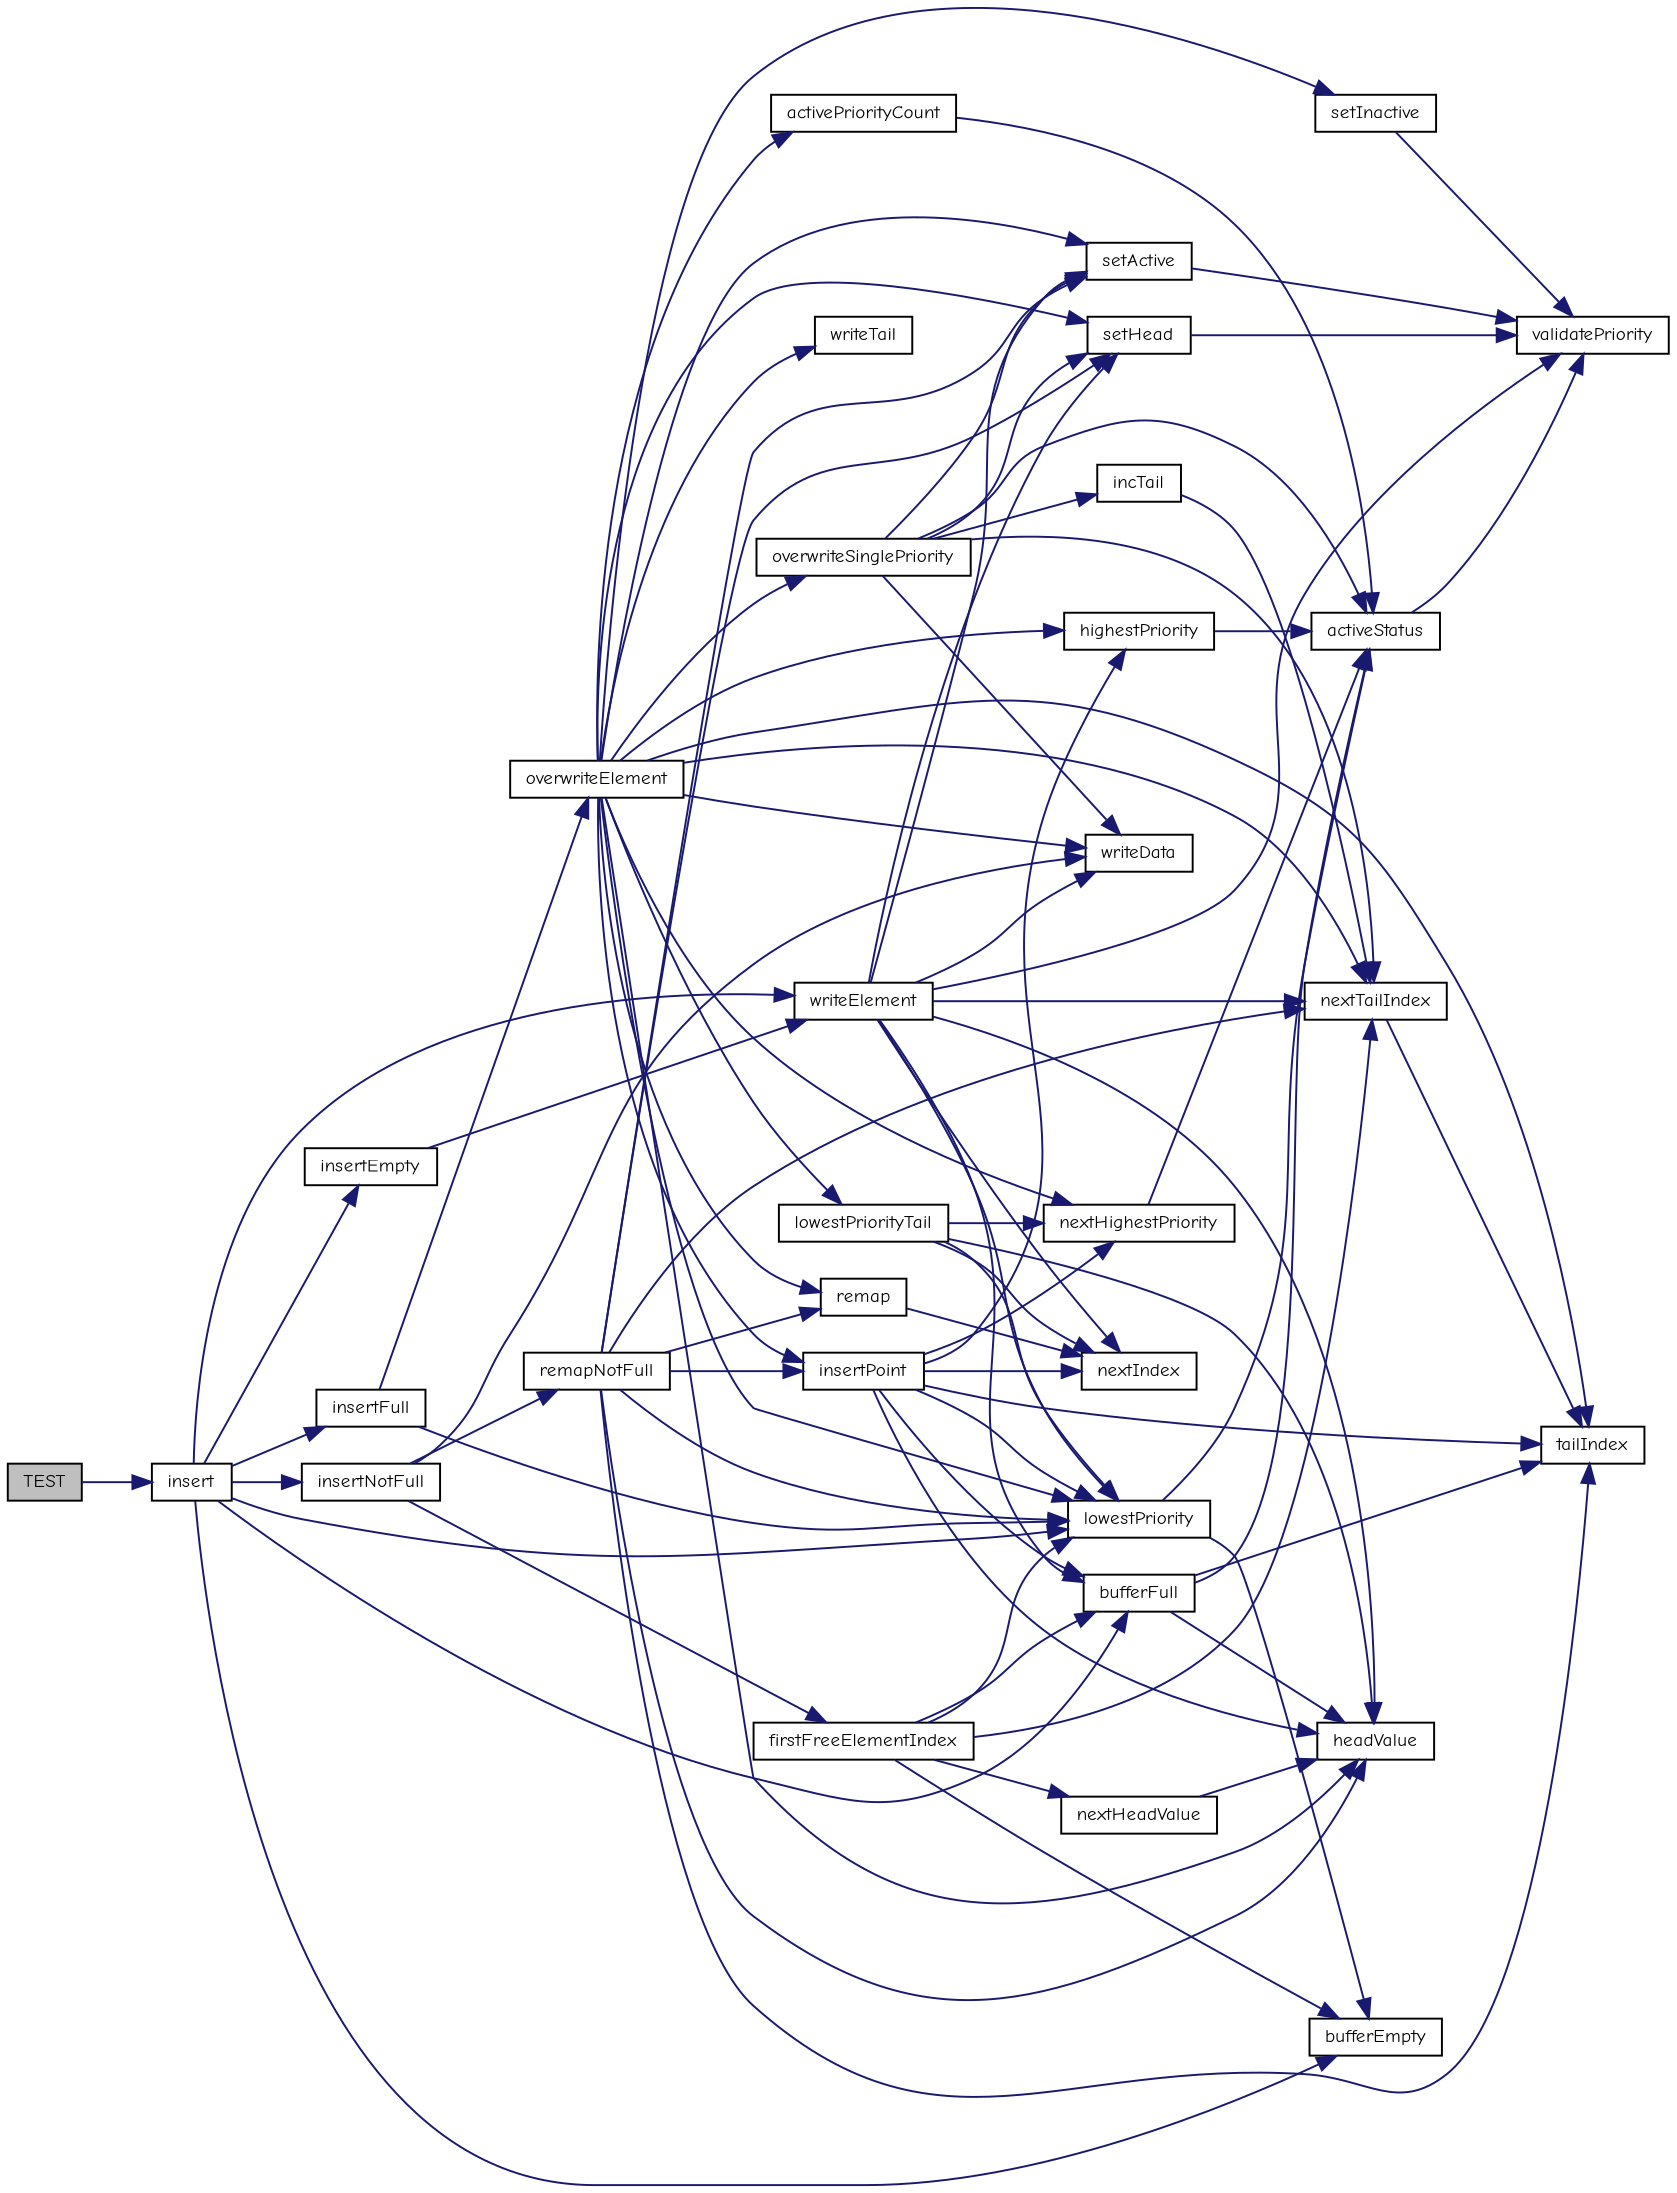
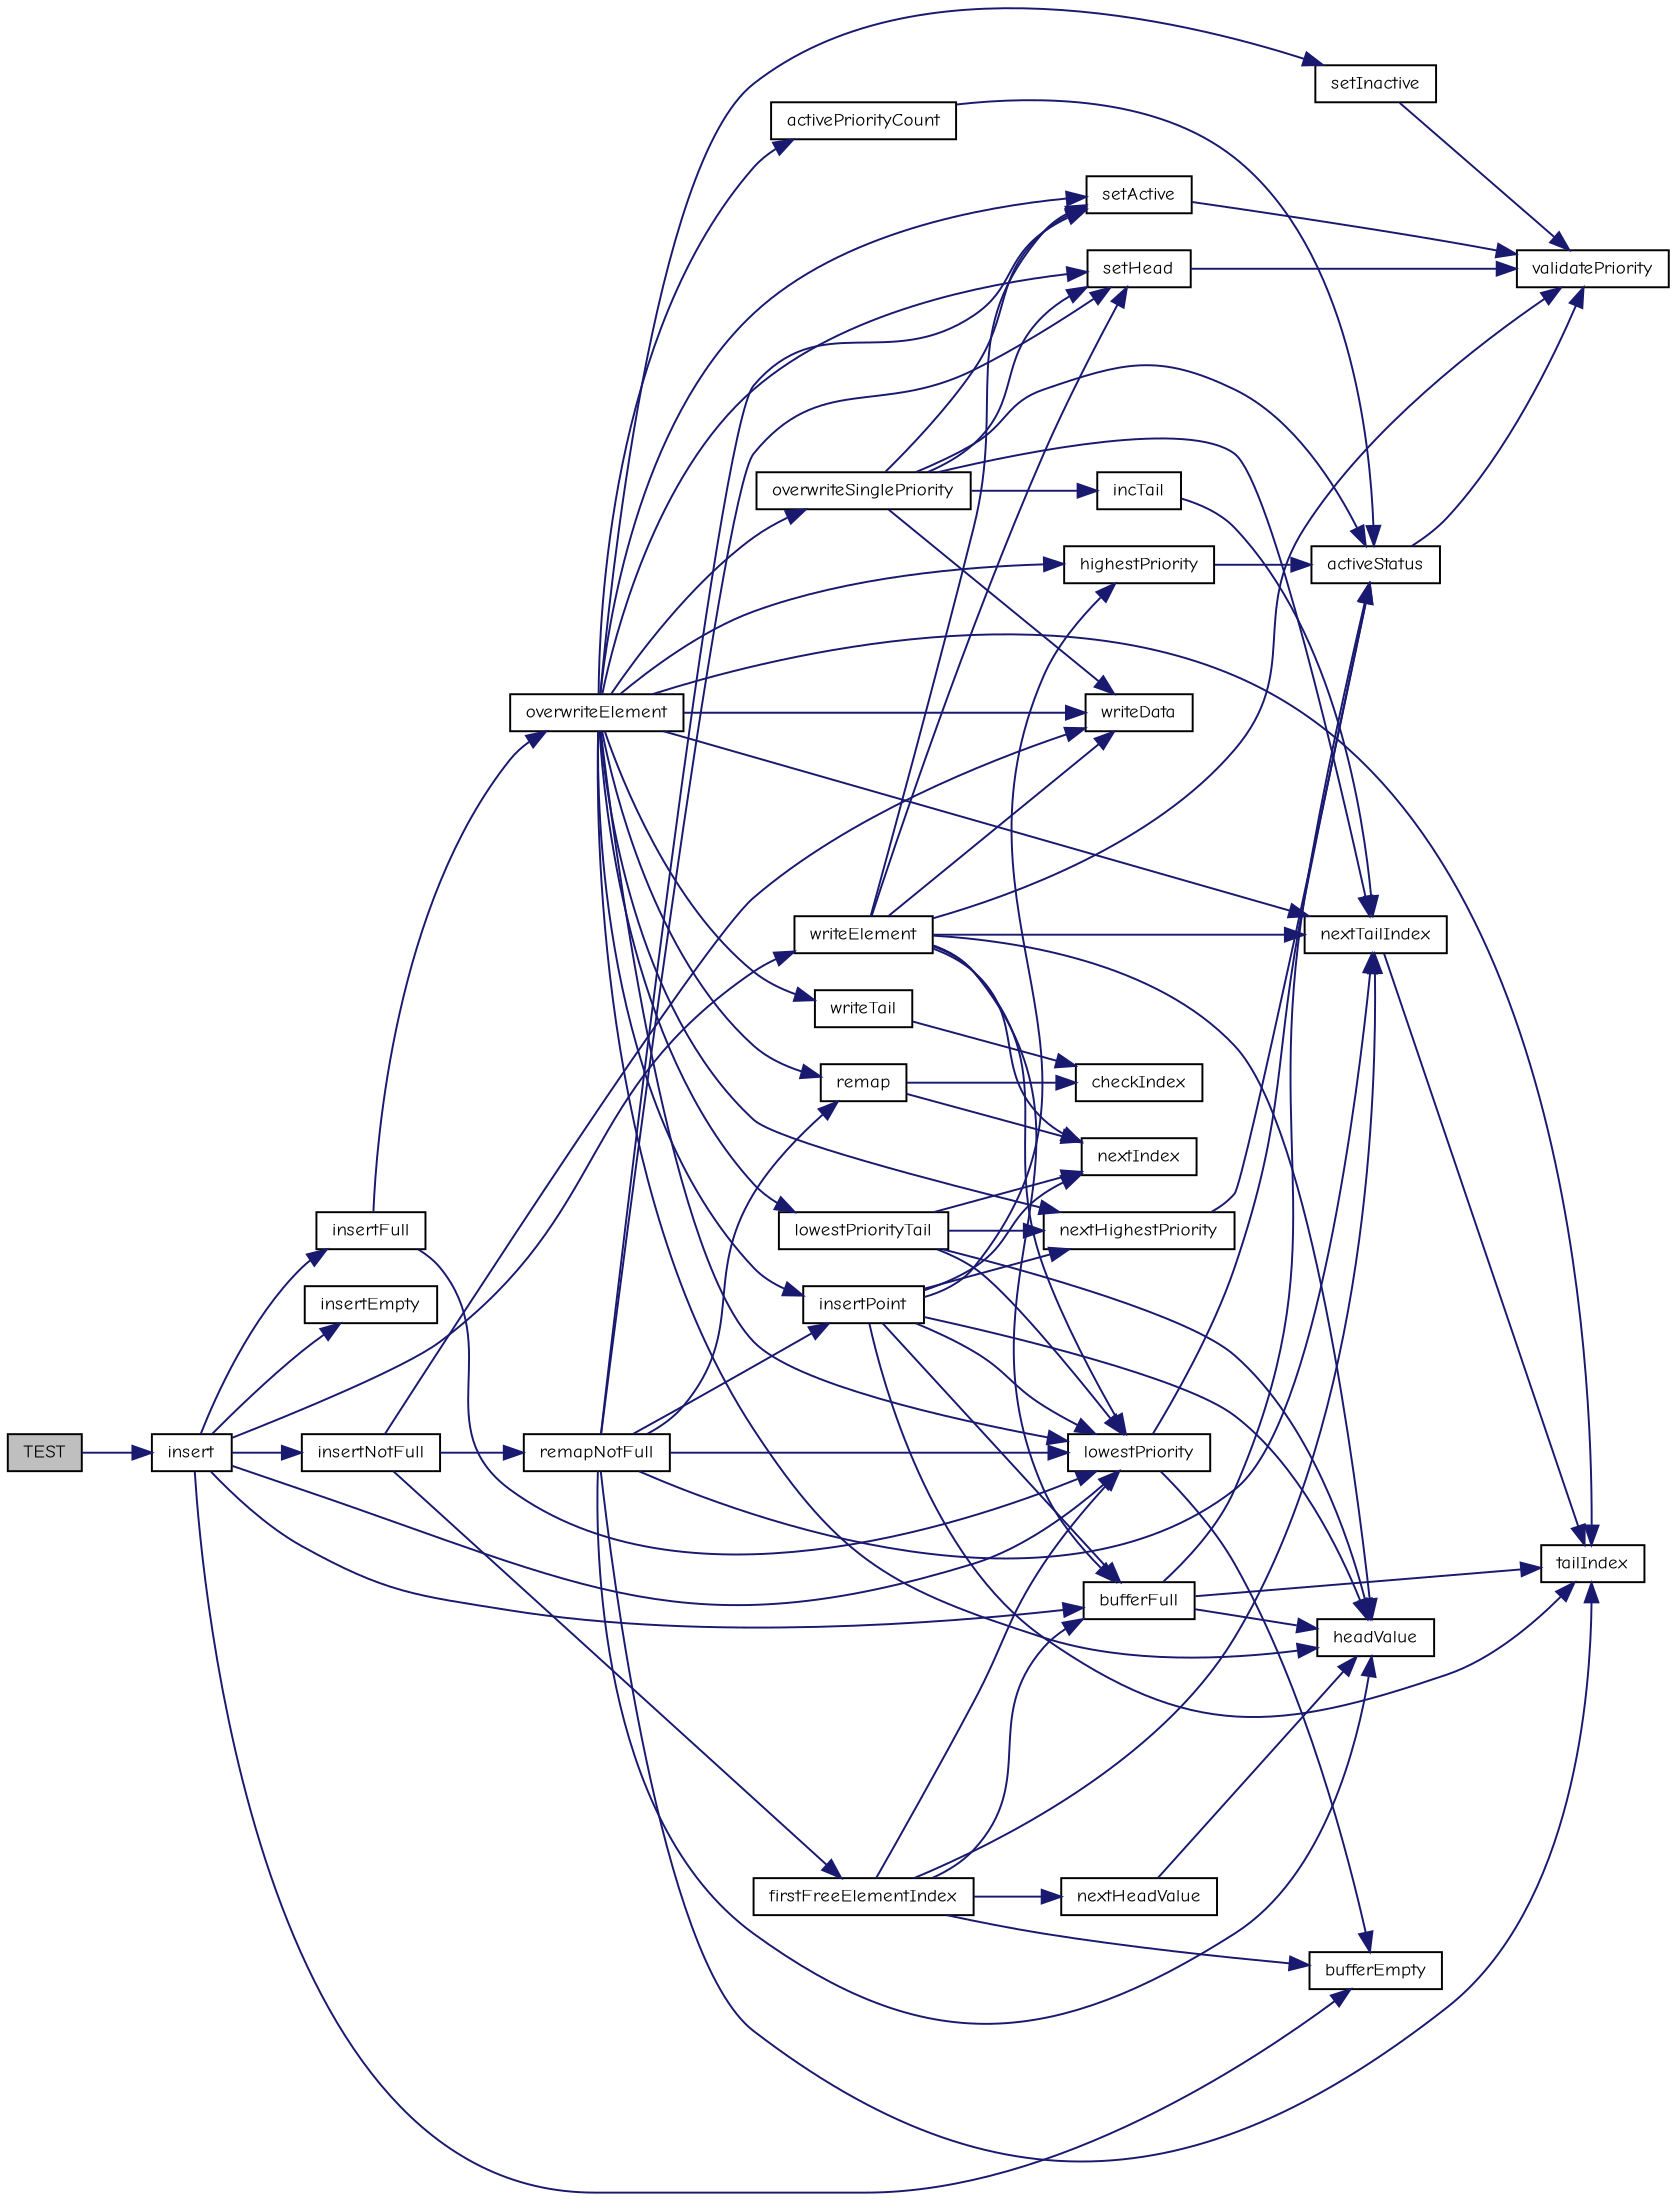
node "checkIndex": added
edge "insertEmpty" -> "writeElement": removed
